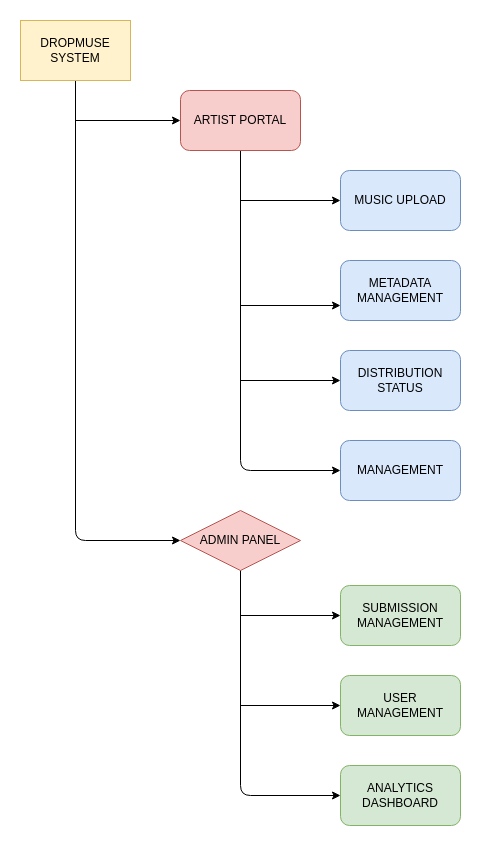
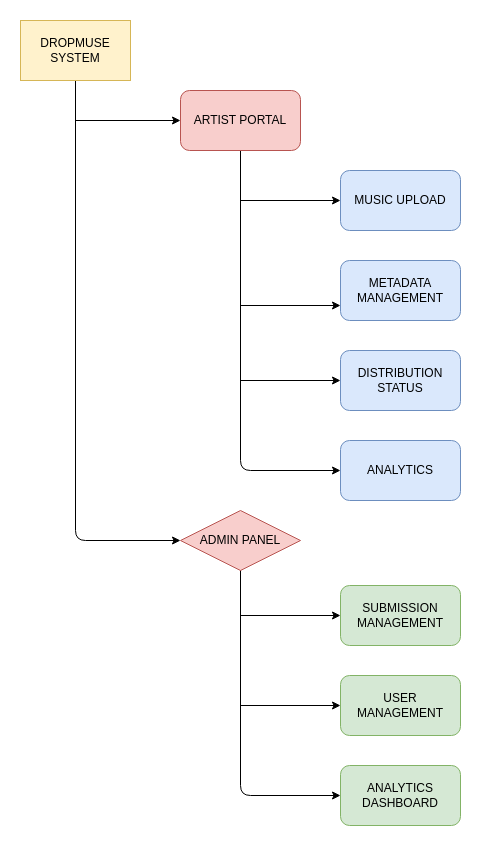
node "MANAGEMENT": label "MANAGEMENT" -> "ANALYTICS"
